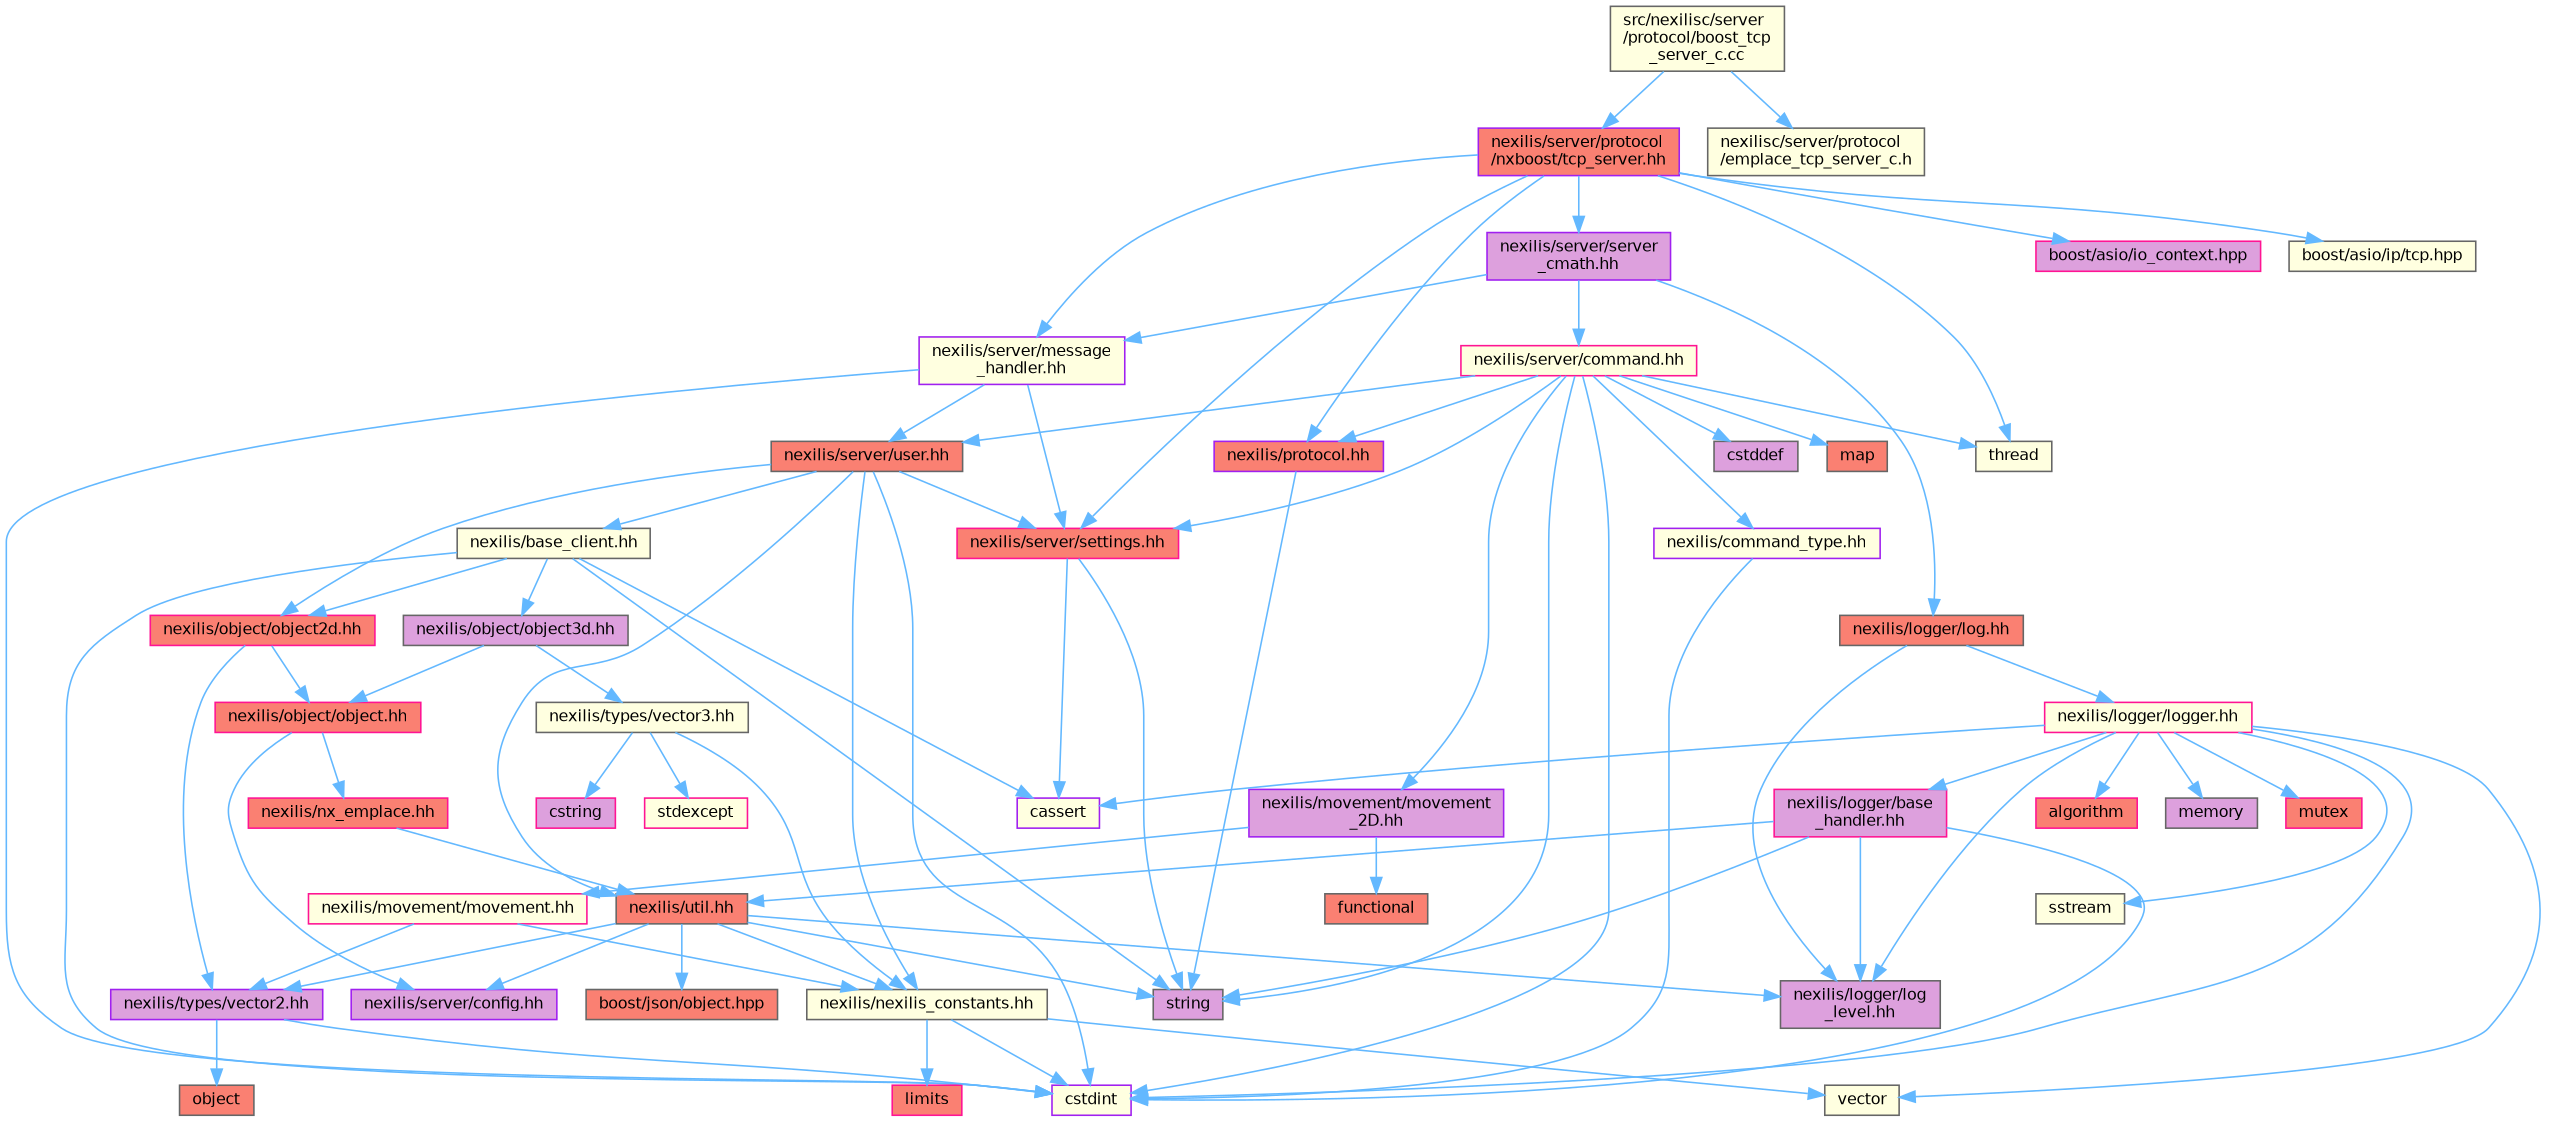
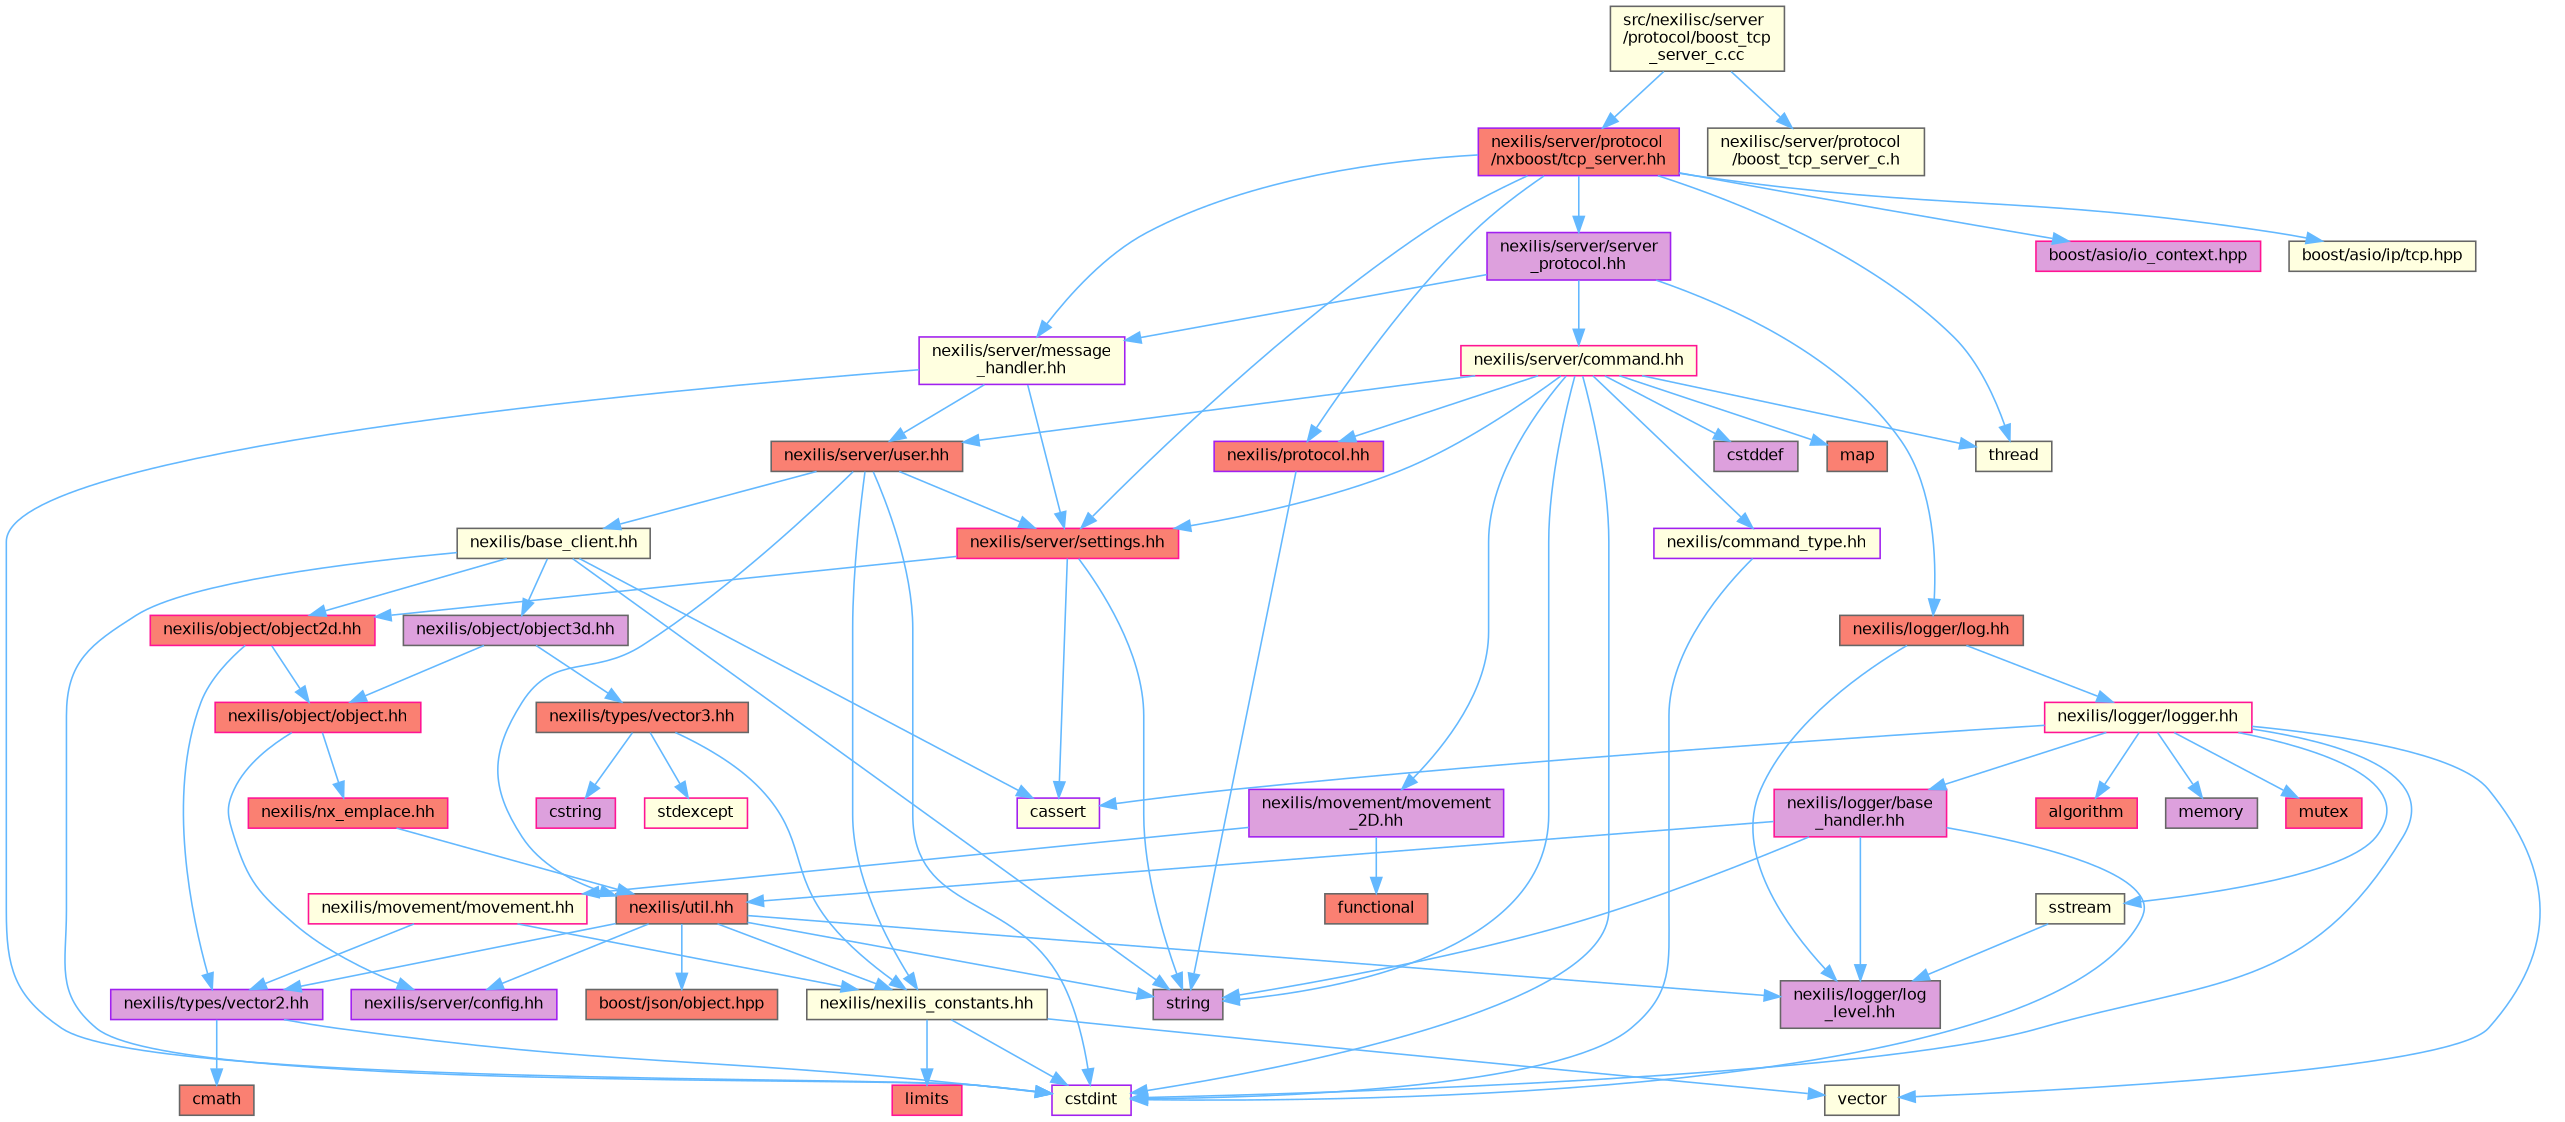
node "nexilisc/server/protocol /emplace_tcp_server_c.h": label "nexilisc/server/protocol /emplace_tcp_server_c.h" -> "nexilisc/server/protocol /boost_tcp_server_c.h"
node "nexilis/server/server _cmath.hh": label "nexilis/server/server _cmath.hh" -> "nexilis/server/server _protocol.hh"
edge "nexilis/server/user.hh" -> "nexilis/object/object2d.hh": now "nexilis/server/settings.hh" -> "nexilis/object/object2d.hh"
node "nexilis/types/vector3.hh": fillcolor lightyellow -> salmon
edge "nexilis/logger/logger.hh" -> "nexilis/logger/log _level.hh": now "sstream" -> "nexilis/logger/log _level.hh"
node "object": label "object" -> "cmath"
